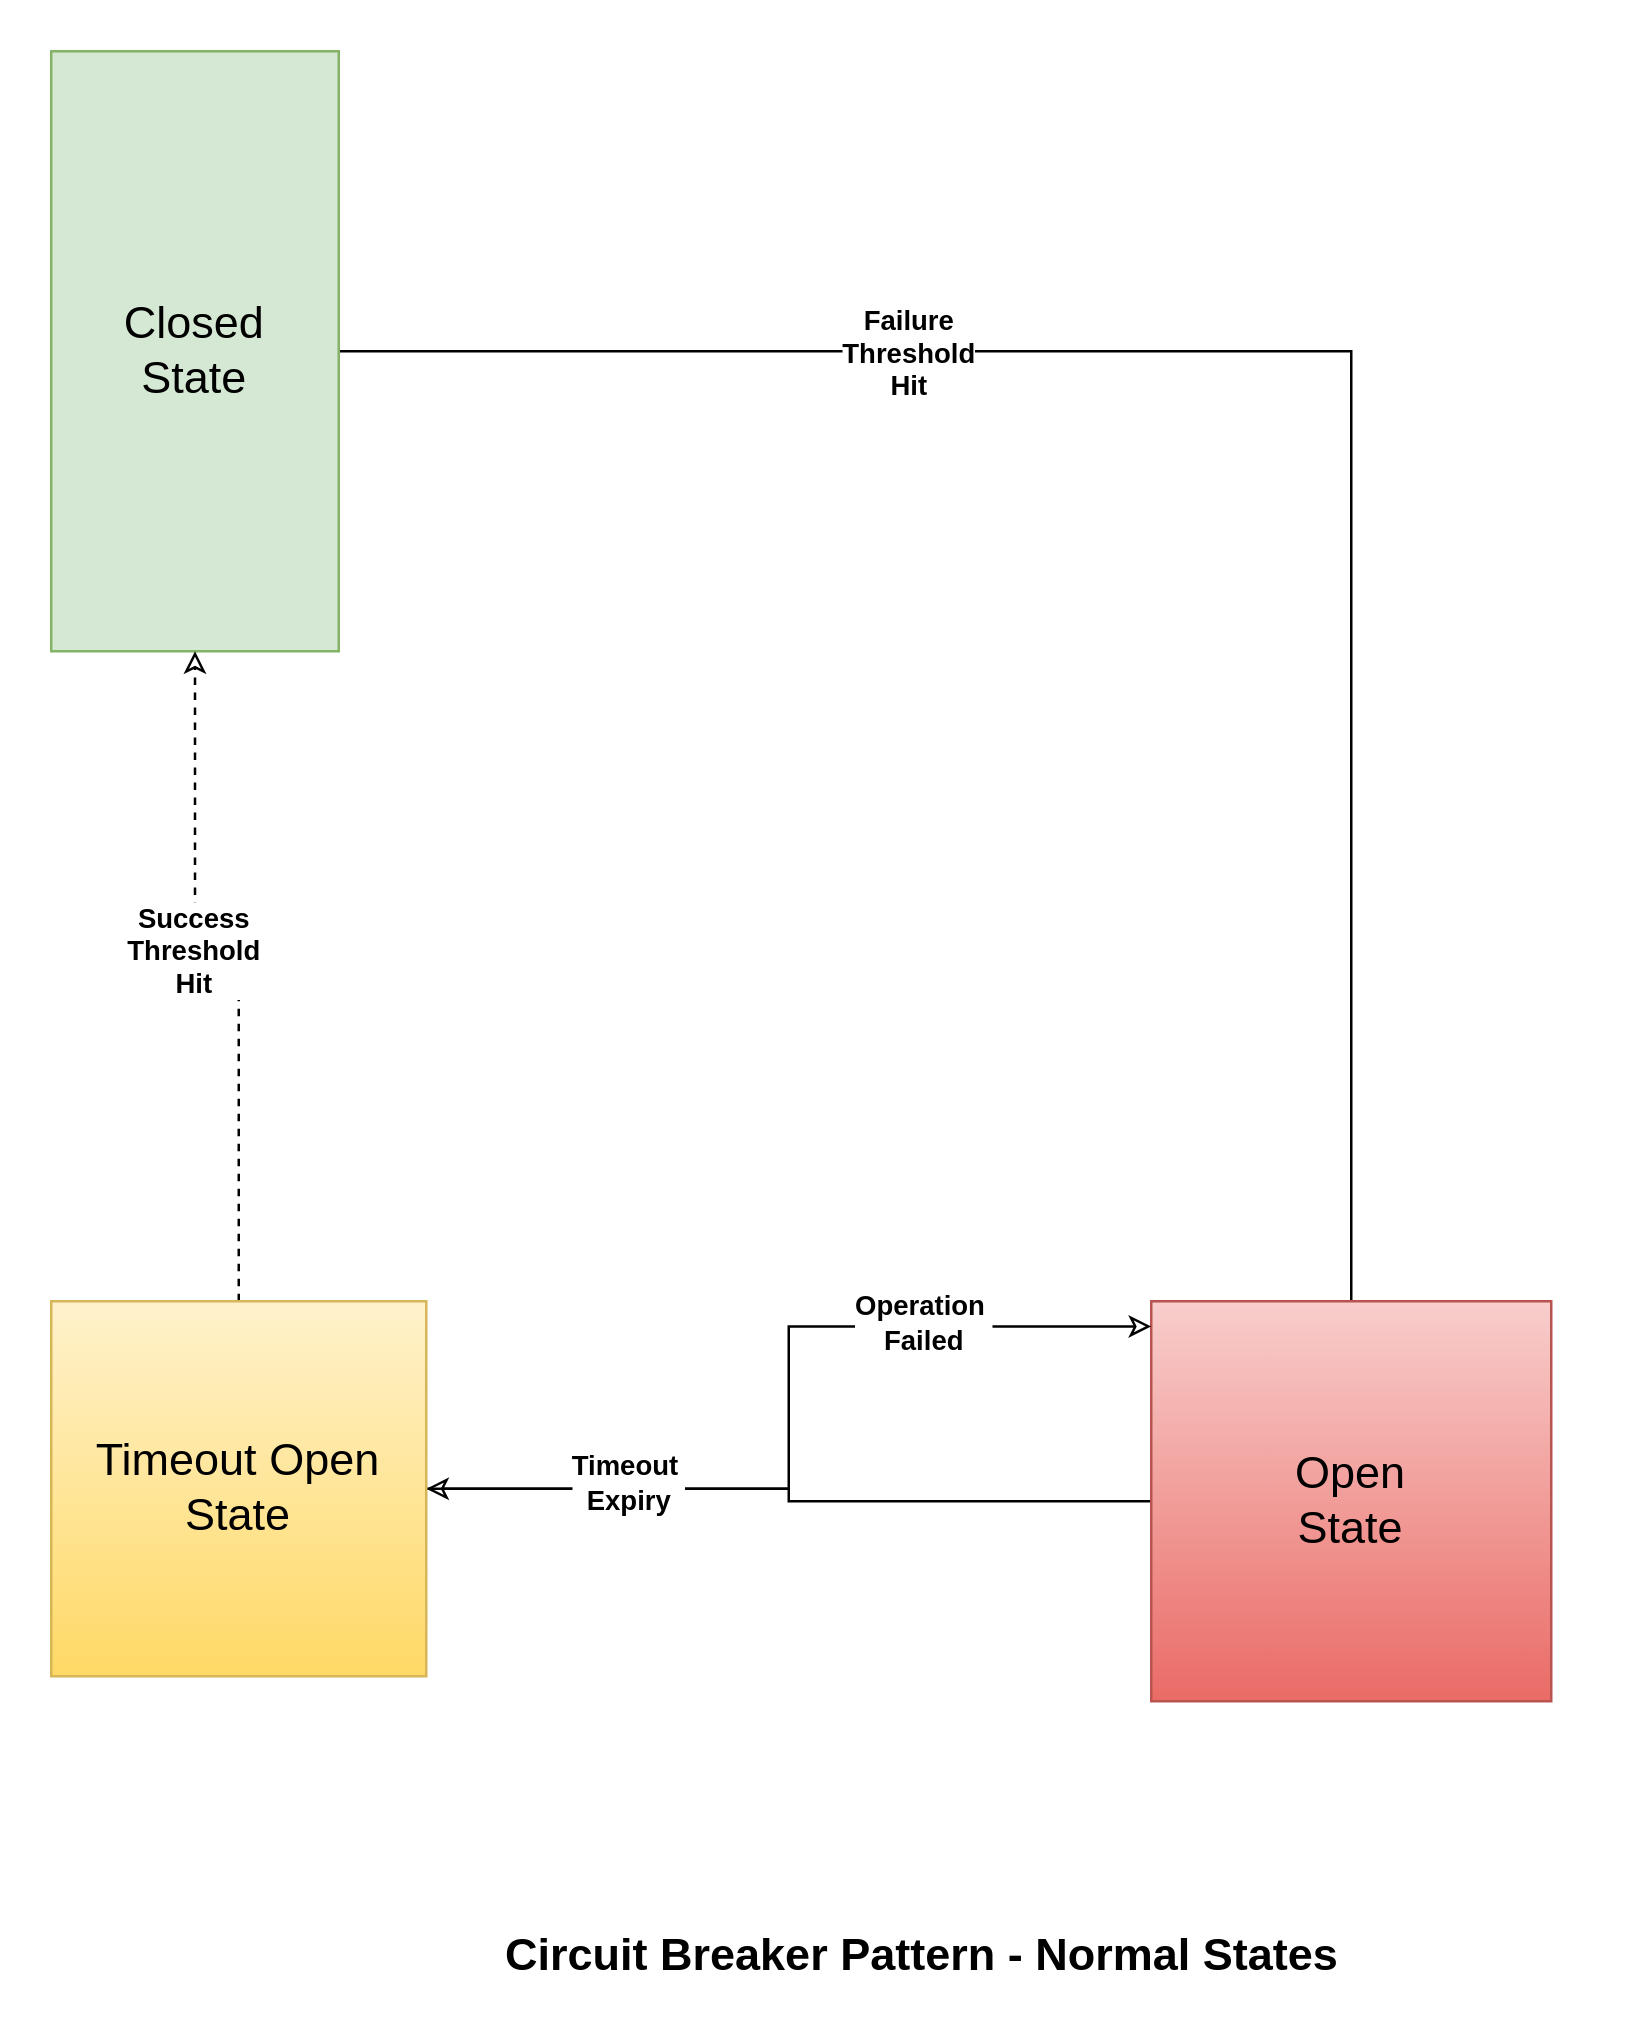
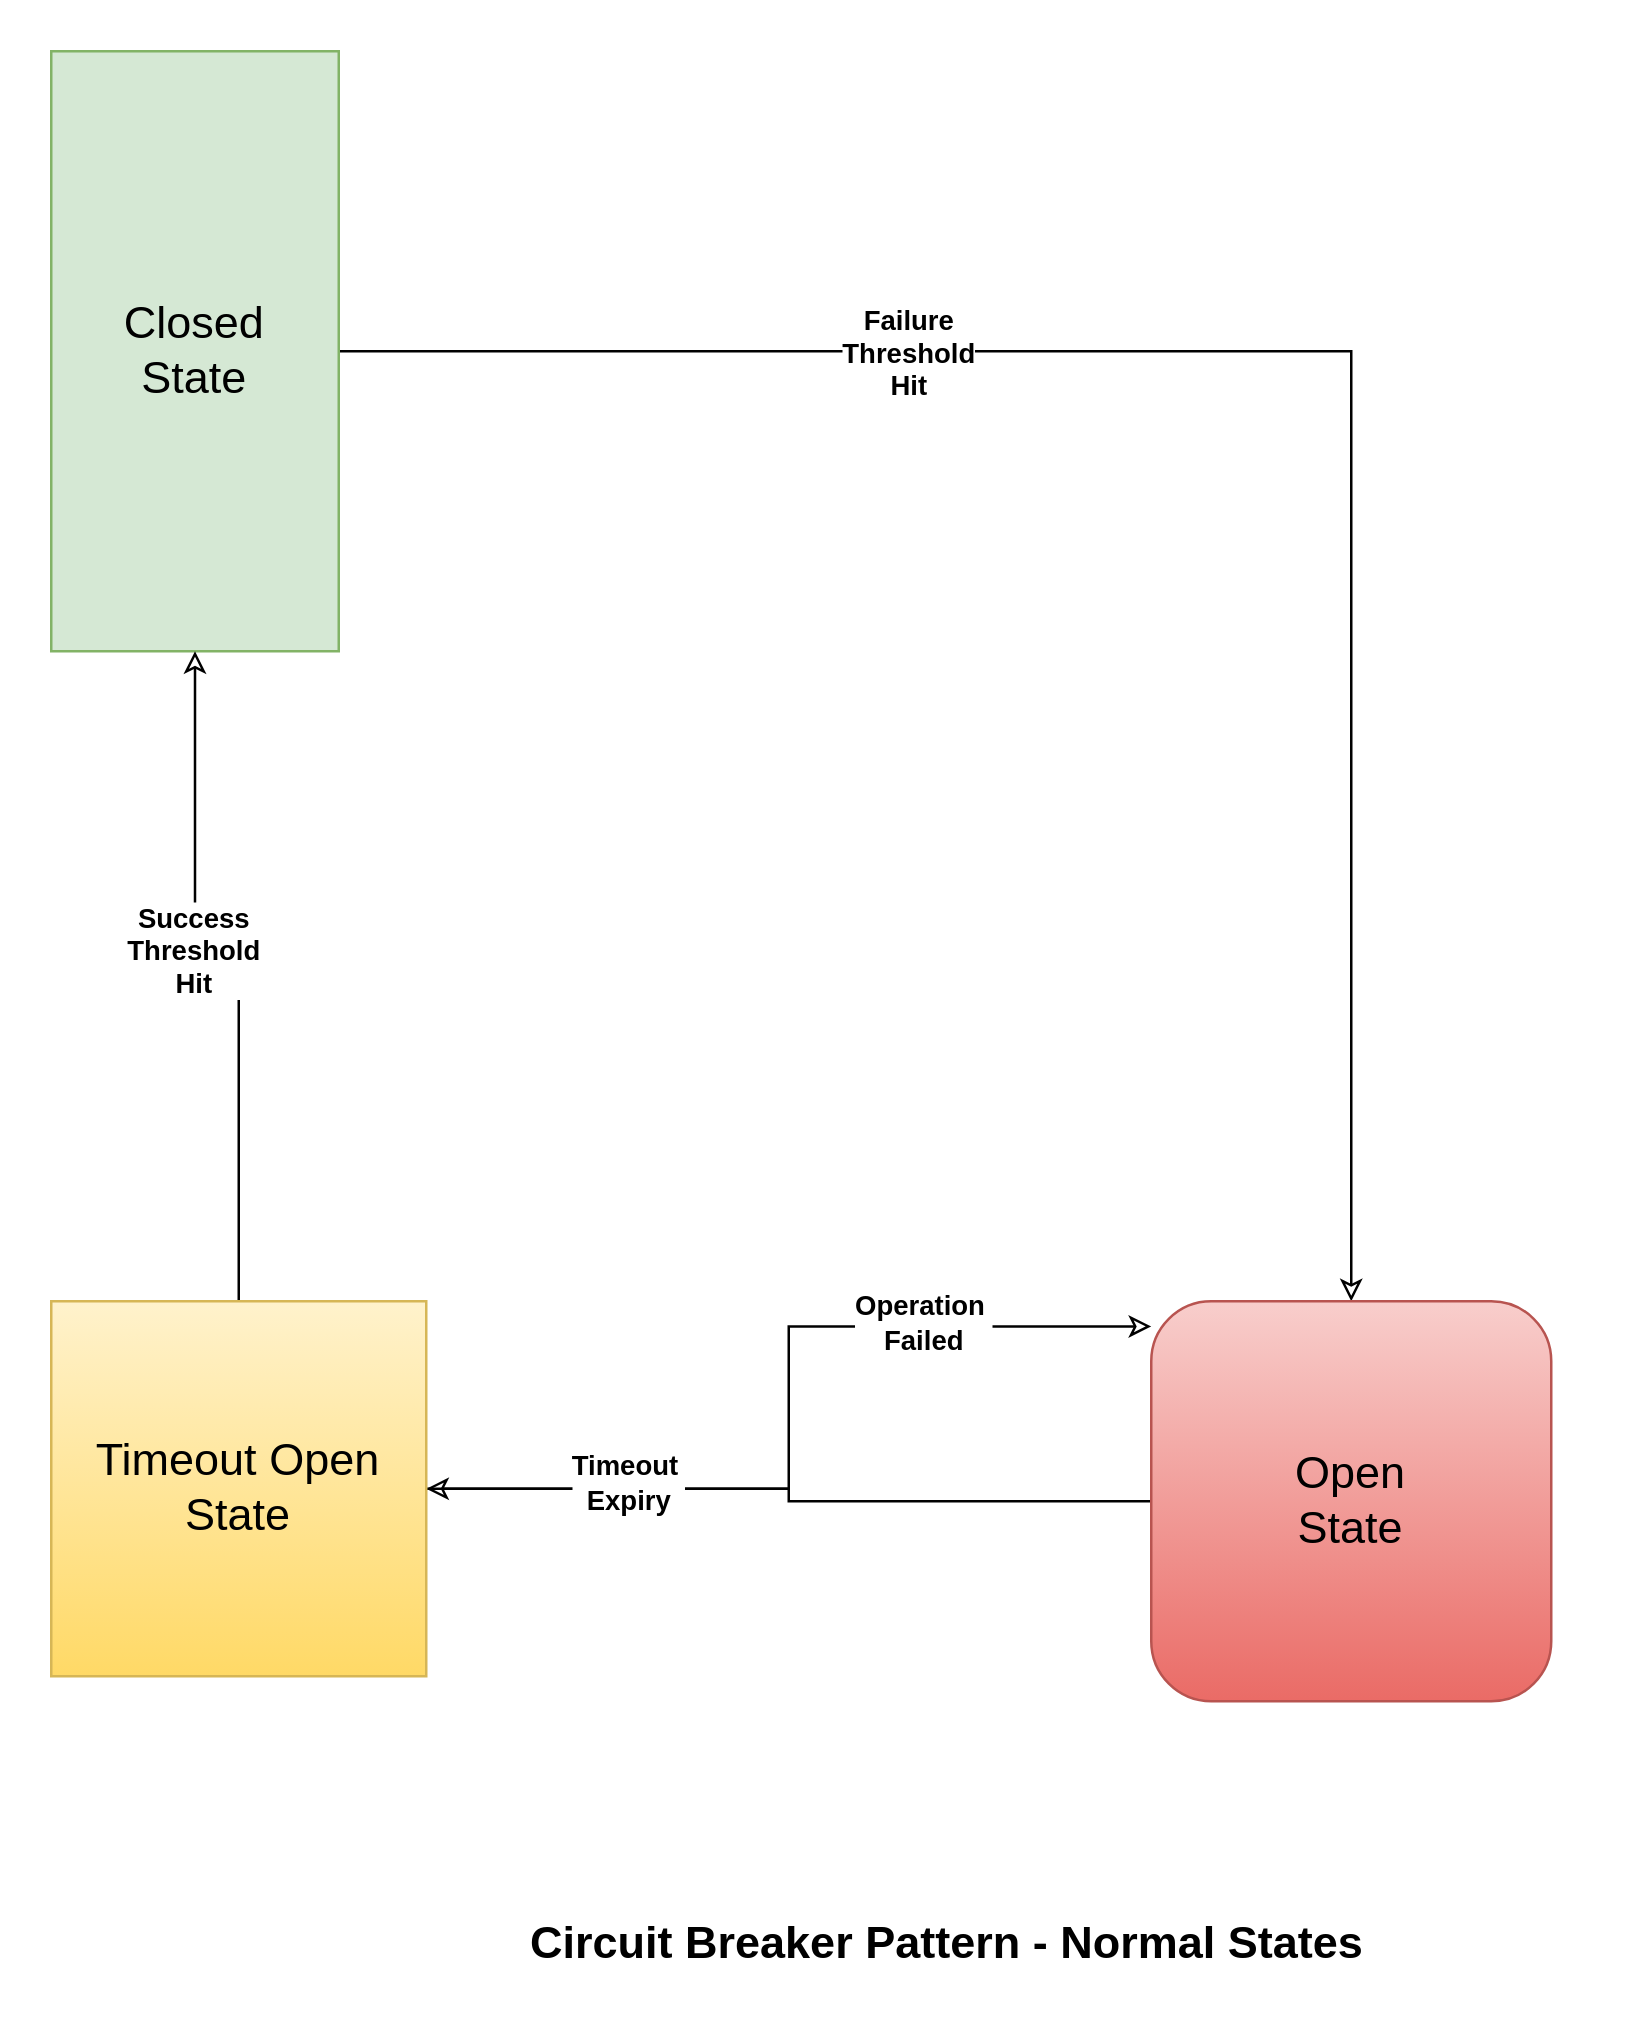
edge "Timeout Open State" -> "Closed State": style dashed -> solid
edge "Closed State" -- "Open State": arrowhead none -> classic
node "Open State": shape rectangle -> rounded rectangle
node "Circuit Breaker Pattern - Normal States": moved (1026, 1951) -> (1051, 1939)
